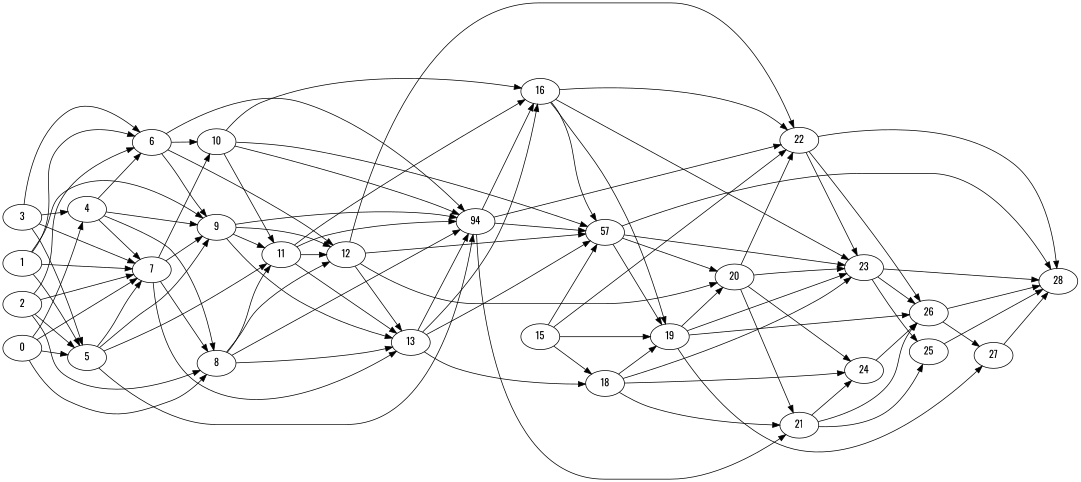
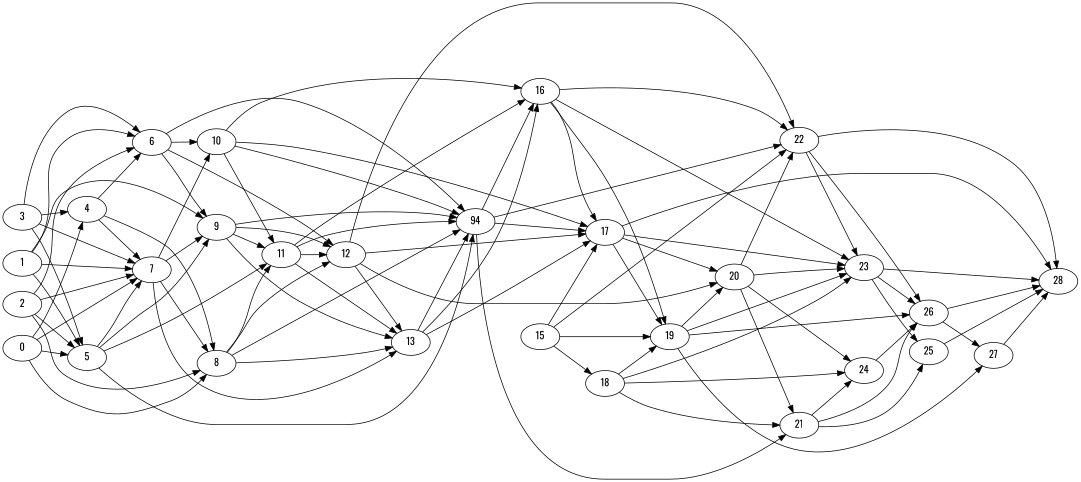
edge "4" -> "9": removed
node "57": label "57" -> "17"
edge "13" -> "18": removed
